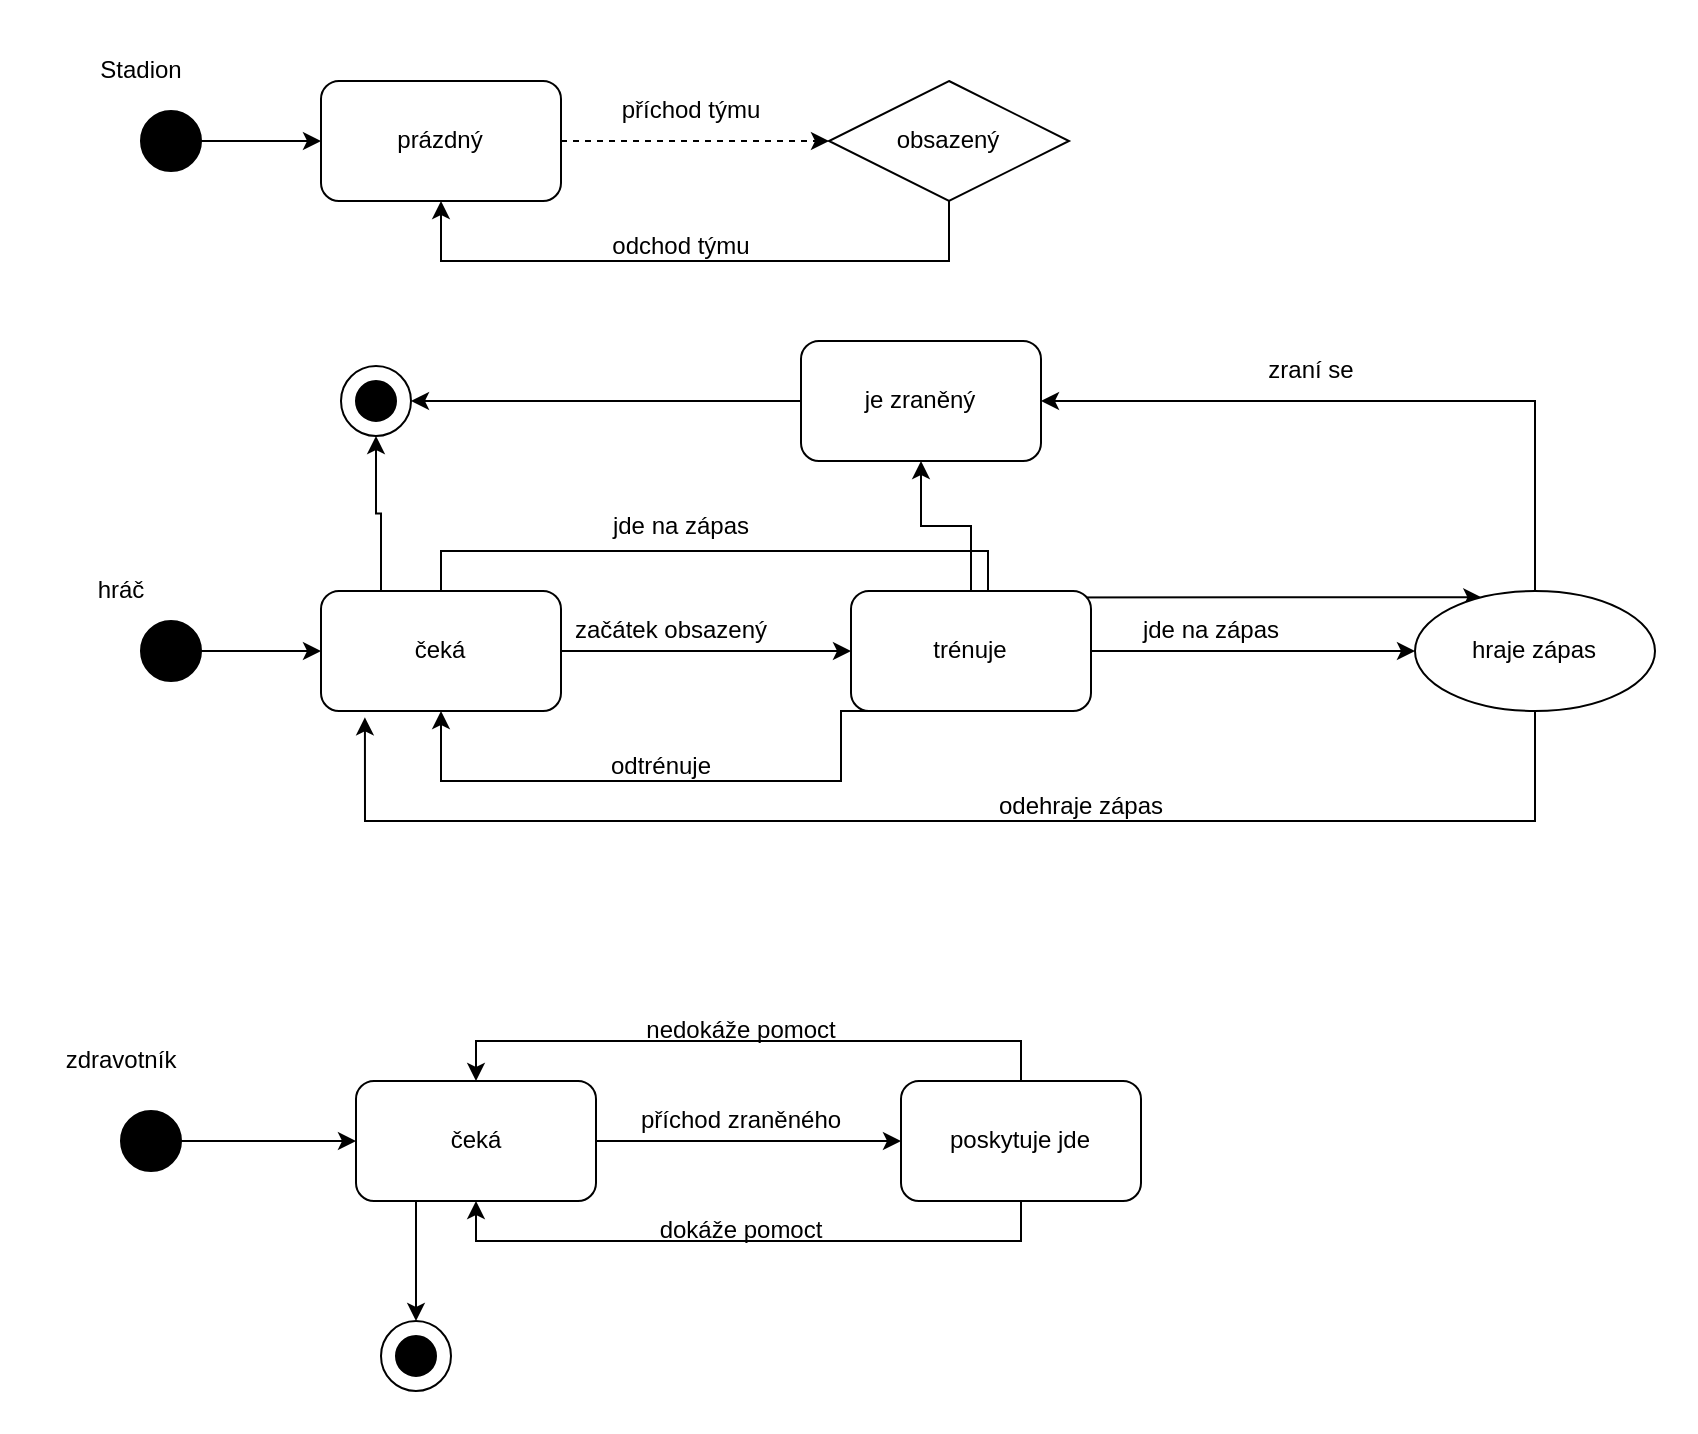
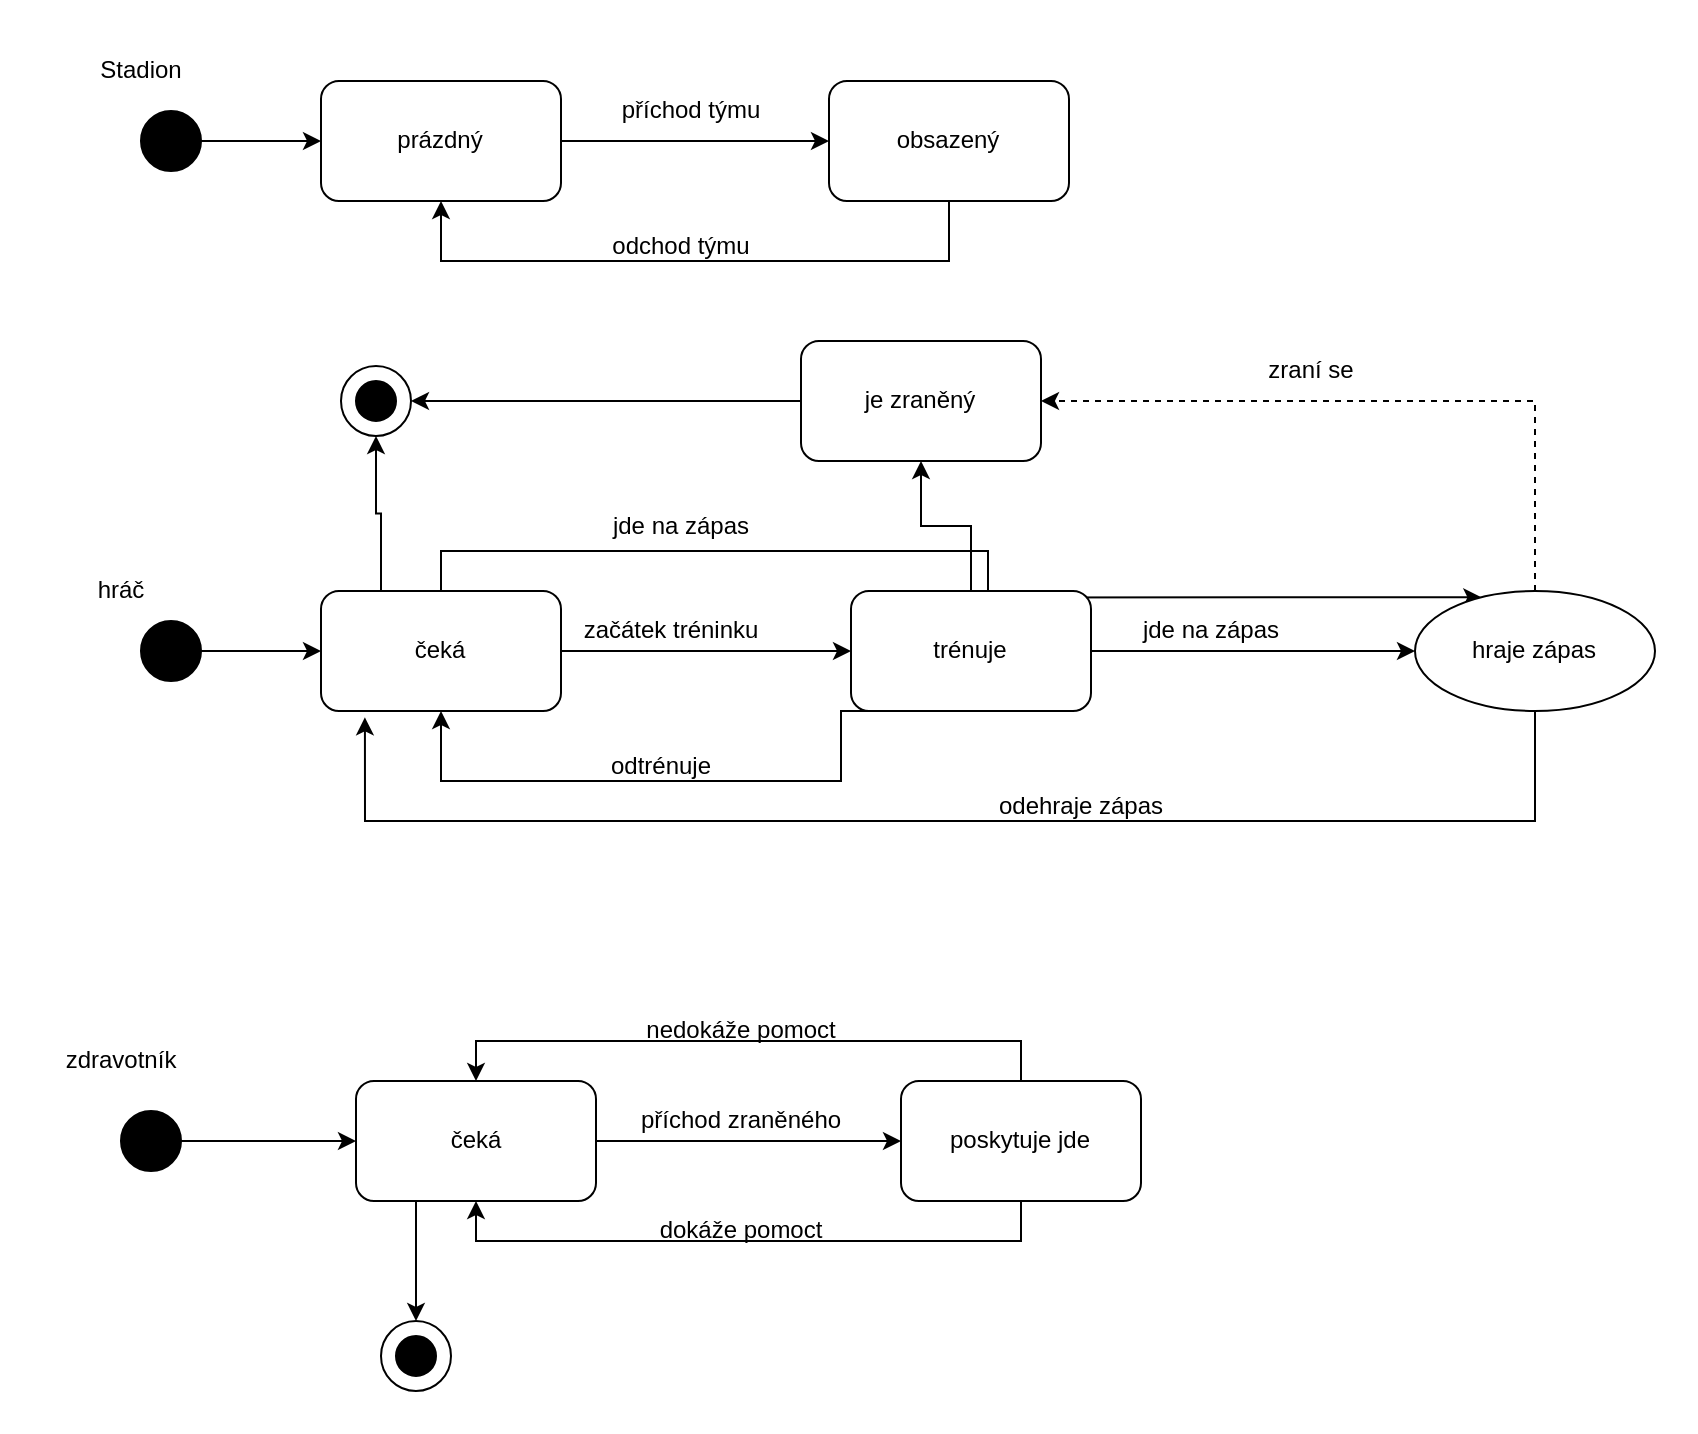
edge "prázdný" -> "obsazený": style dashed -> solid
node "obsazený": shape diamond -> rounded rectangle
edge "hraje zápas" -> "je zraněný": style solid -> dashed
node "začátek obsazený": label "začátek obsazený" -> "začátek tréninku"
